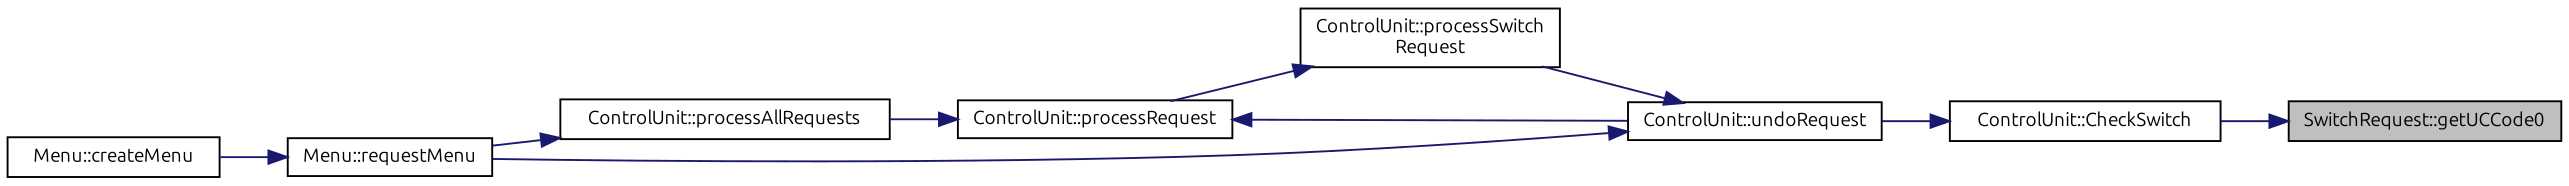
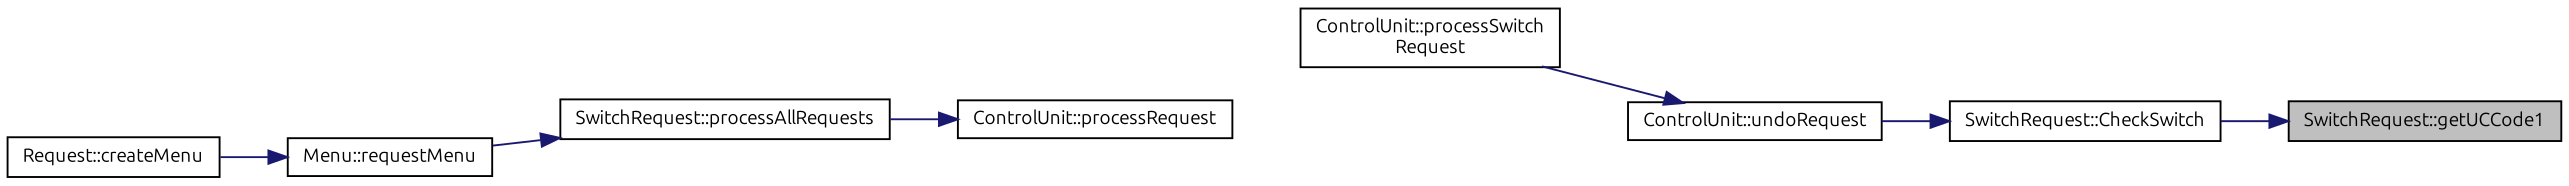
edge "ControlUnit::processRequest" -> "ControlUnit::processSwitch Request": removed
node "ControlUnit::processAllRequests": label "ControlUnit::processAllRequests" -> "SwitchRequest::processAllRequests"
edge "ControlUnit::undoRequest" -> "ControlUnit::processRequest": removed
node "ControlUnit::CheckSwitch": label "ControlUnit::CheckSwitch" -> "SwitchRequest::CheckSwitch"
node "SwitchRequest::getUCCode0": label "SwitchRequest::getUCCode0" -> "SwitchRequest::getUCCode1"
node "Menu::createMenu": label "Menu::createMenu" -> "Request::createMenu"
edge "Menu::requestMenu" -> "ControlUnit::undoRequest": removed
